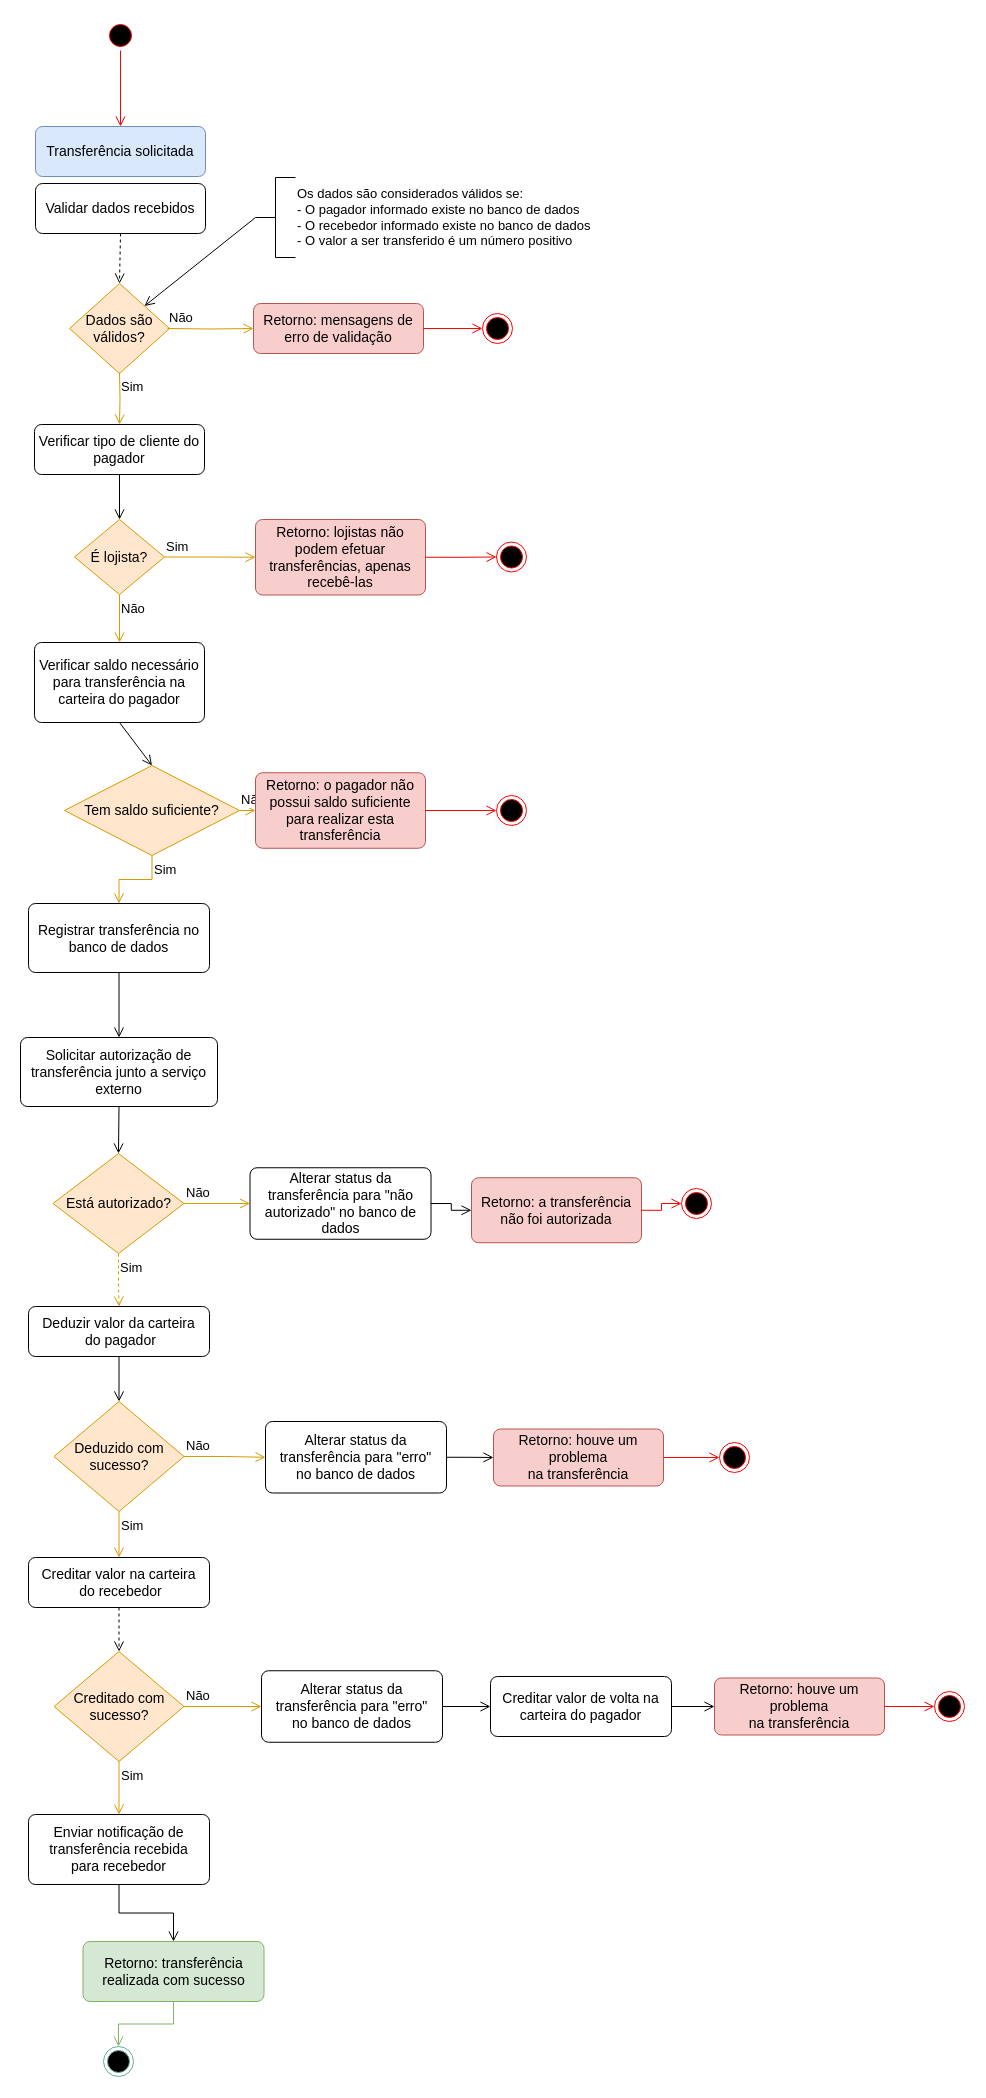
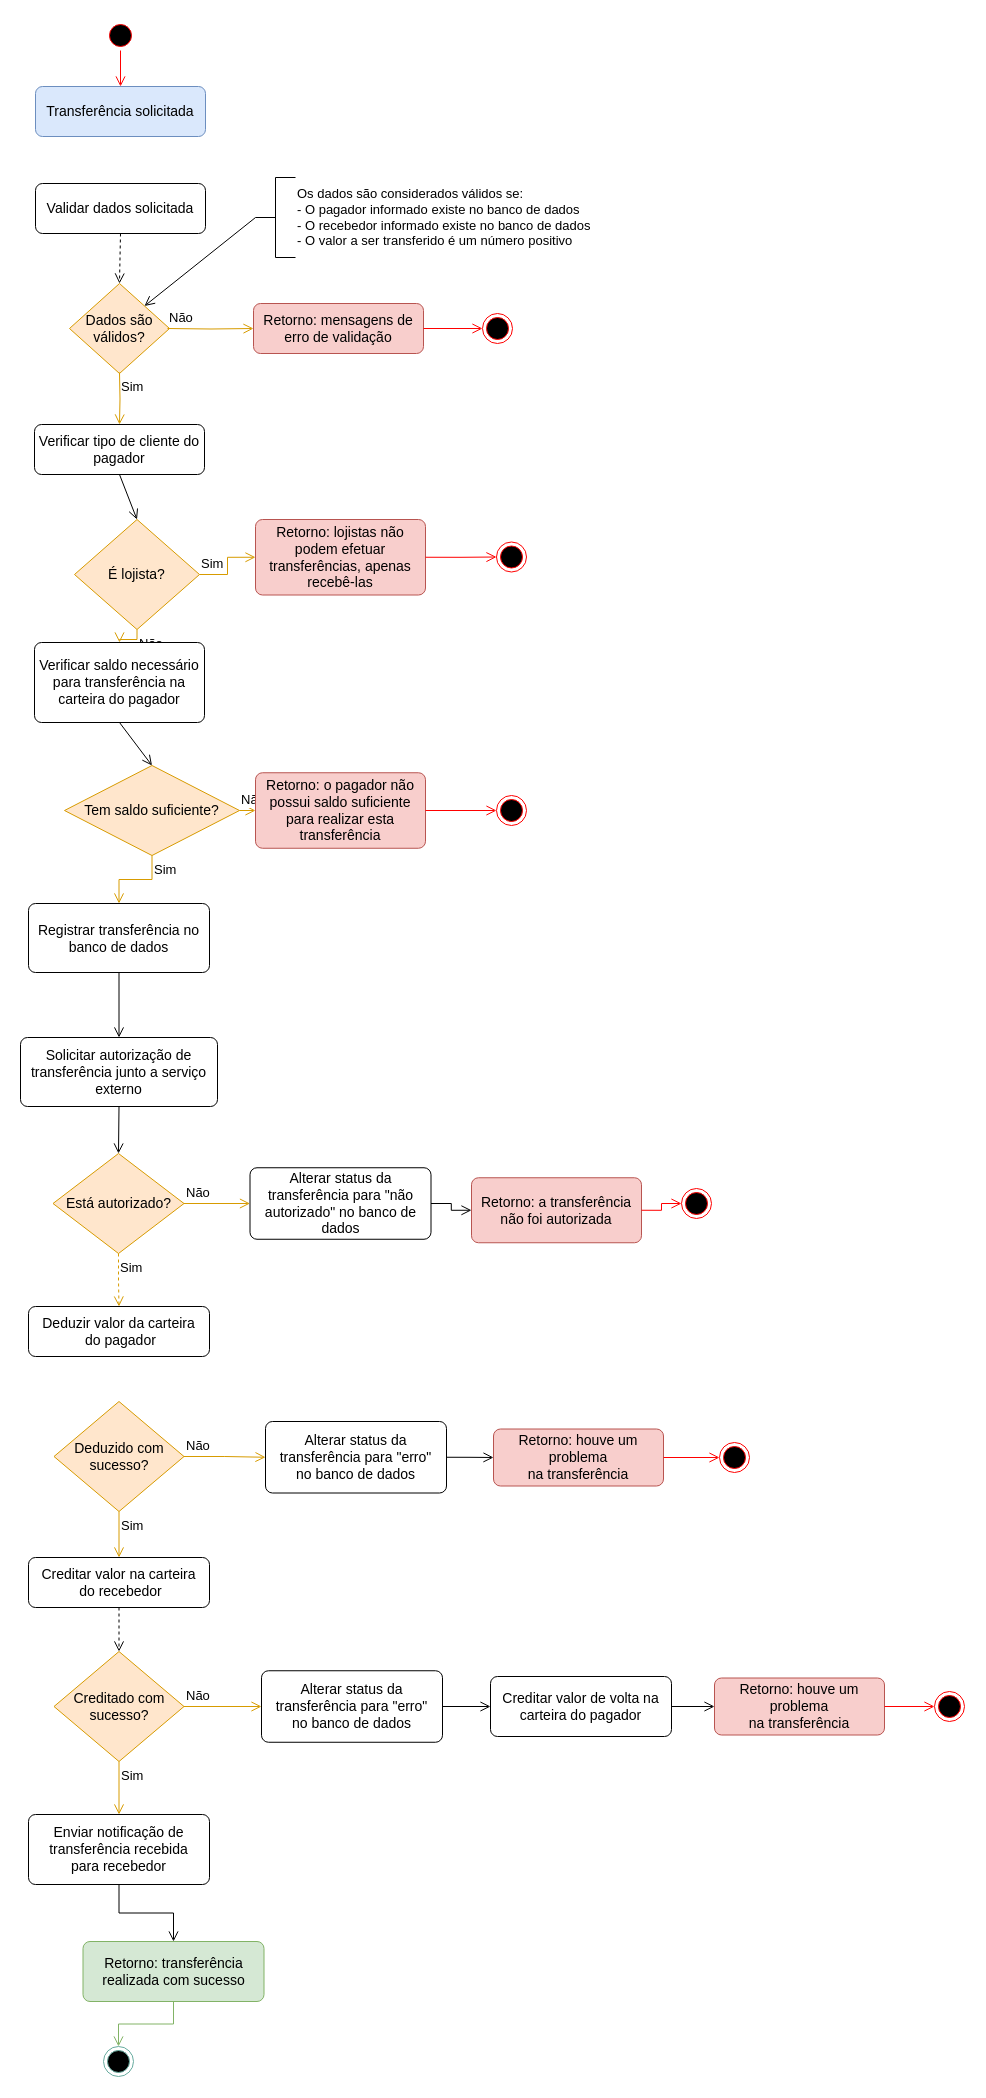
node "Transferência solicitada": moved (121, 152) -> (121, 112)
node "Validar dados recebidos": label "Validar dados recebidos" -> "Validar dados solicitada"
node "É lojista?": size 90x75 -> 125x110
edge "Deduzir valor da carteira do pagador" -> "Deduzido com sucesso?": removed
